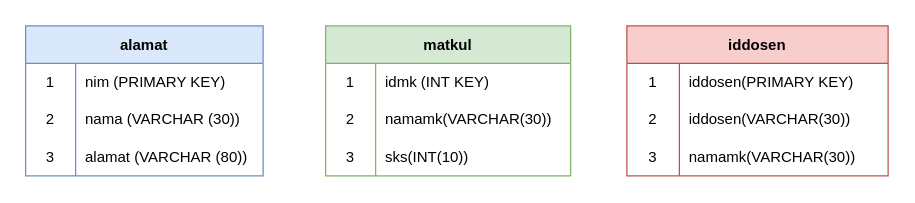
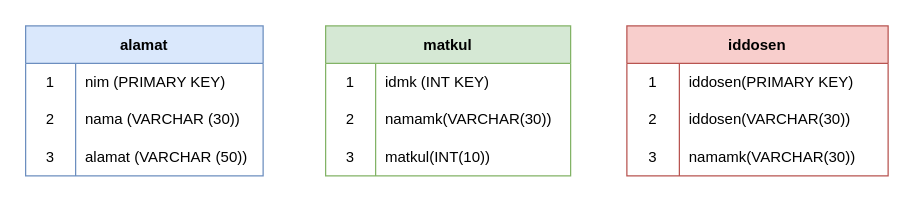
node "alamat (VARCHAR (80))": label "alamat (VARCHAR (80))" -> "alamat (VARCHAR (50))"
node "sks(INT(10))": label "sks(INT(10))" -> "matkul(INT(10))"
